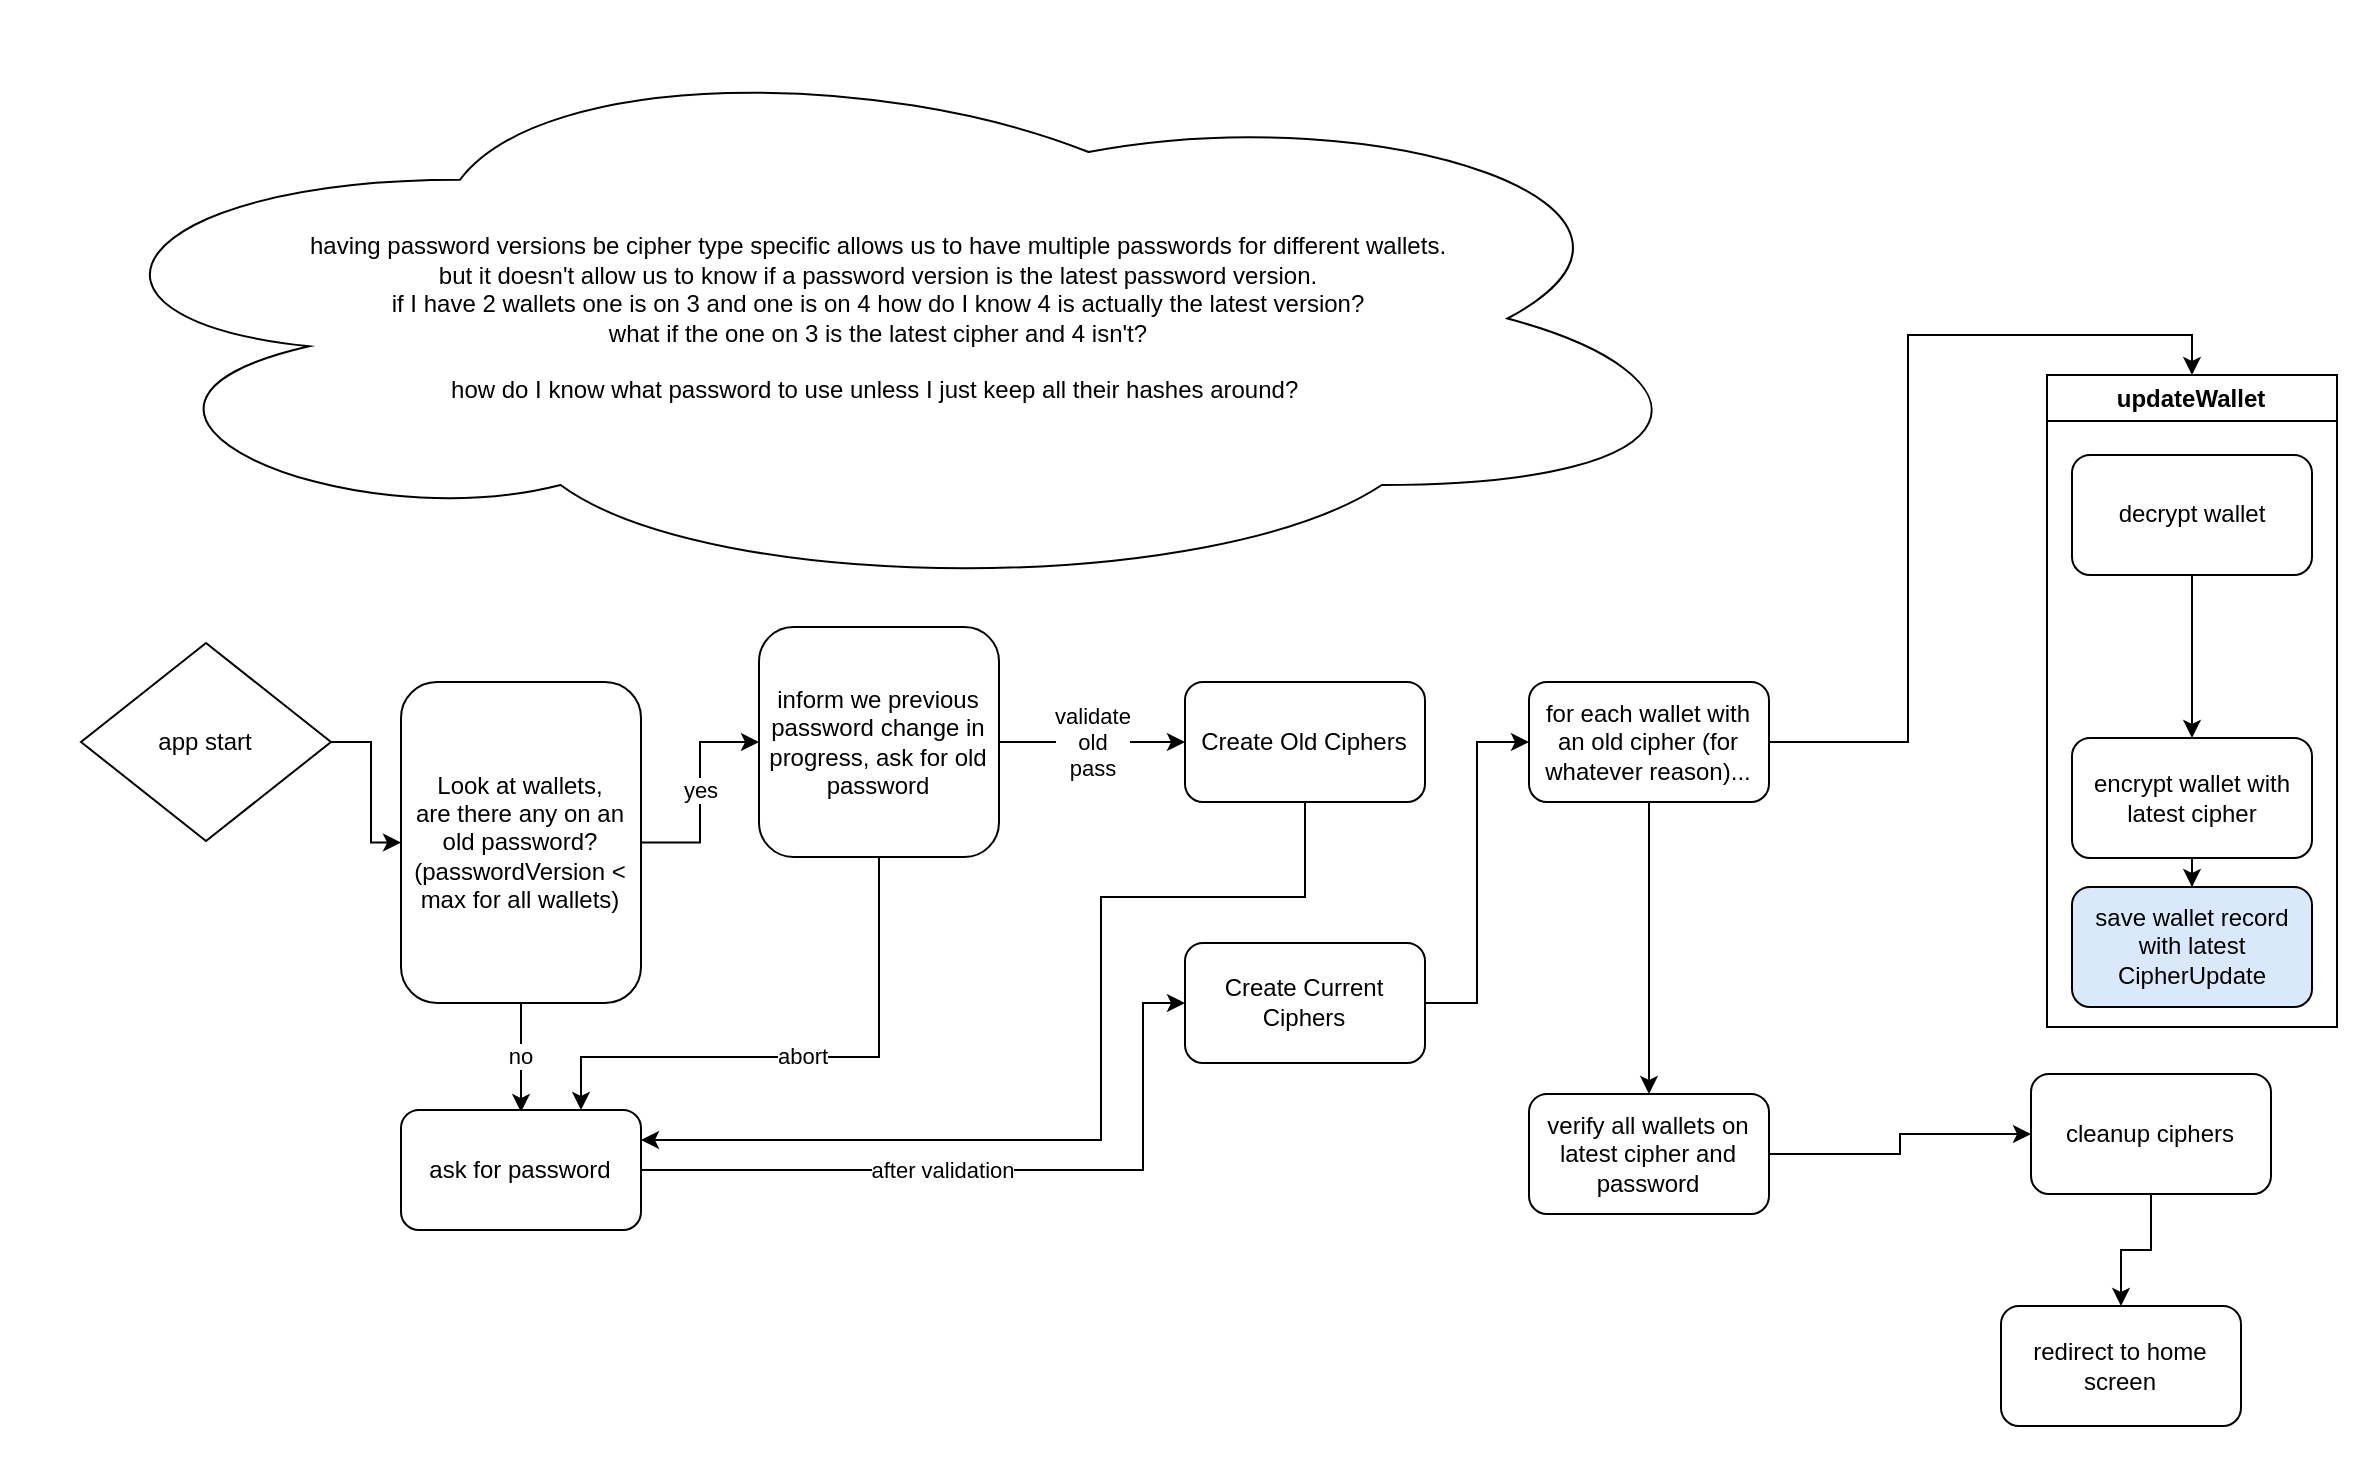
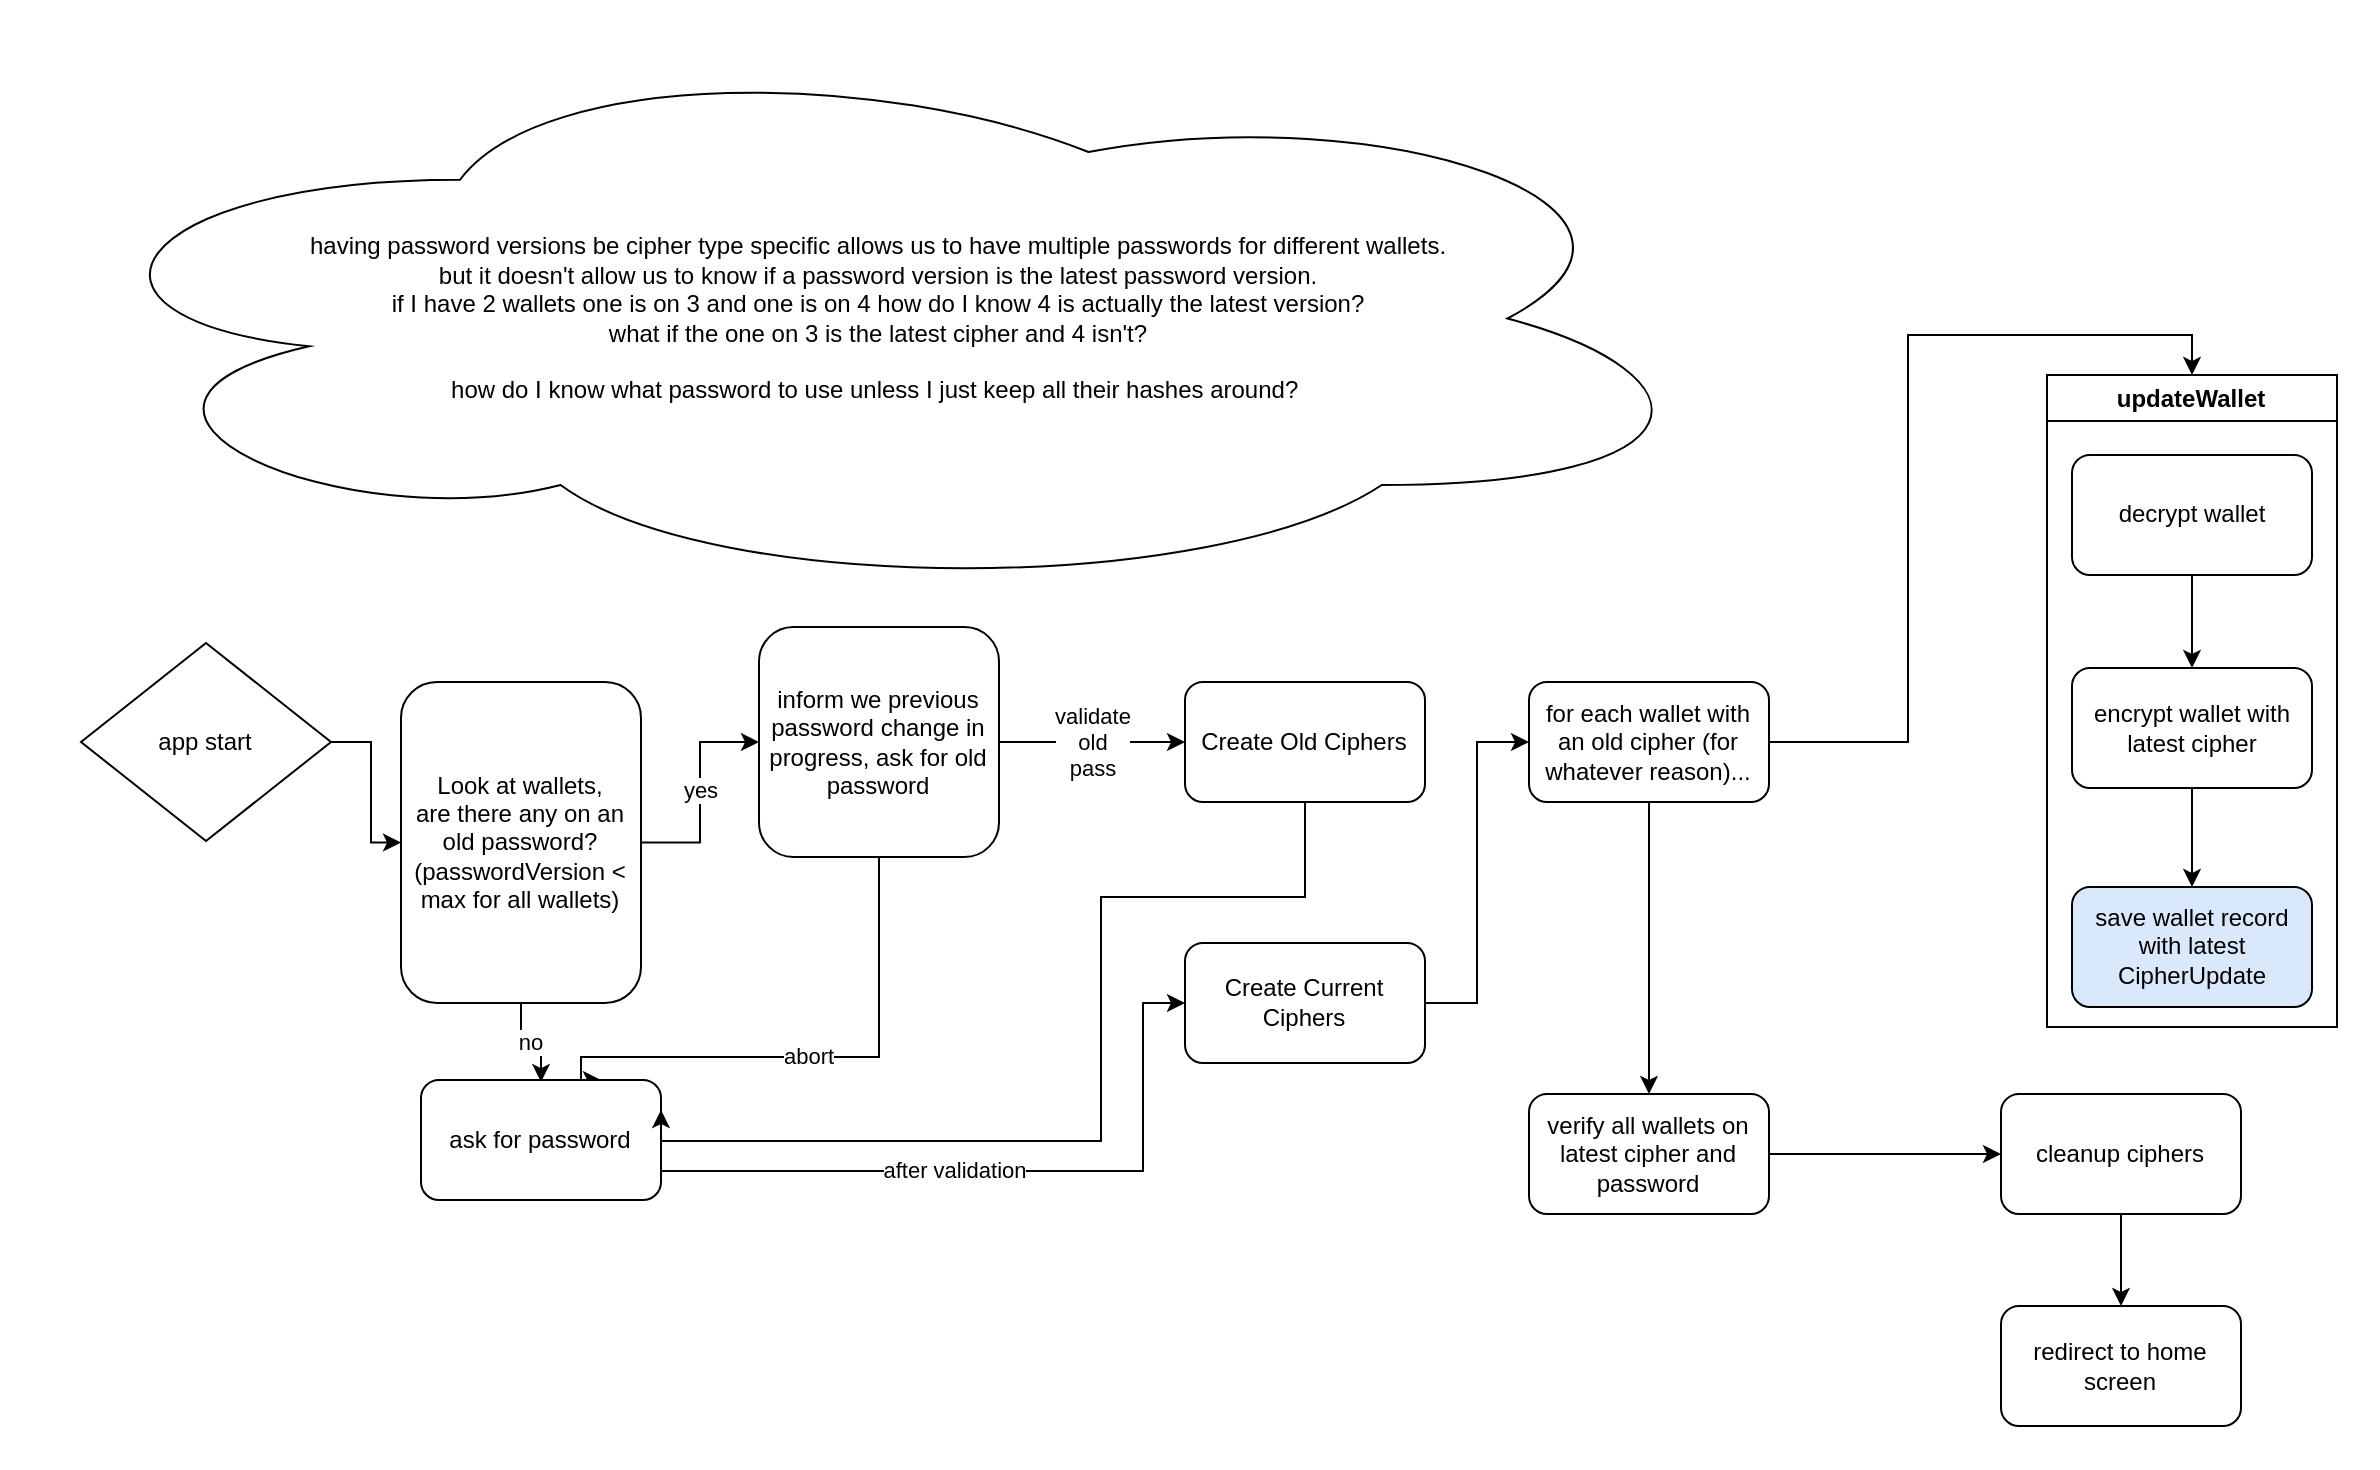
node "encrypt wallet with latest cipher": moved (2192, 798) -> (2192, 728)
node "cleanup ciphers": moved (2151, 1134) -> (2121, 1154)
node "ask for password": moved (521, 1170) -> (541, 1140)
